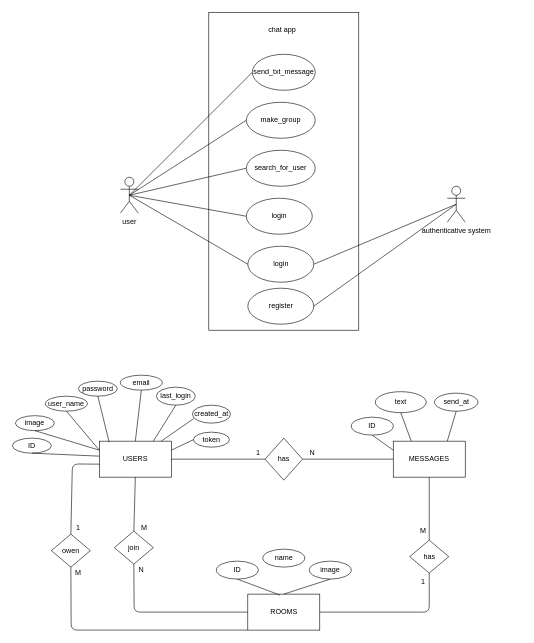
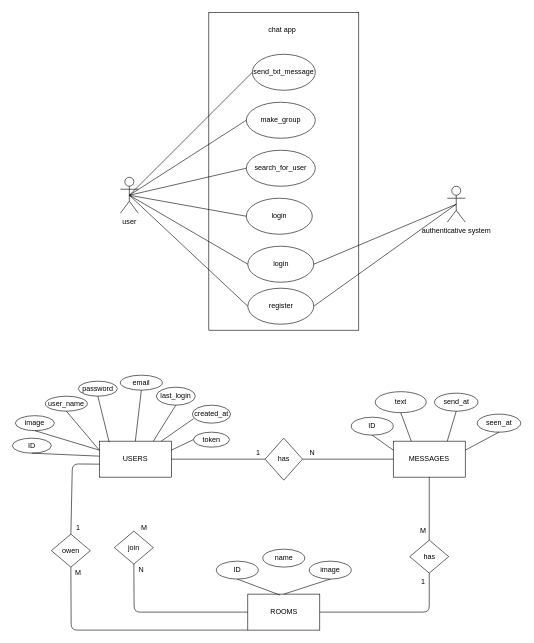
edge "user" -- "register": added
node "seen_at": added
edge "seen_at" -- "MESSAGES": added
edge "USERS" -- "join": removed
